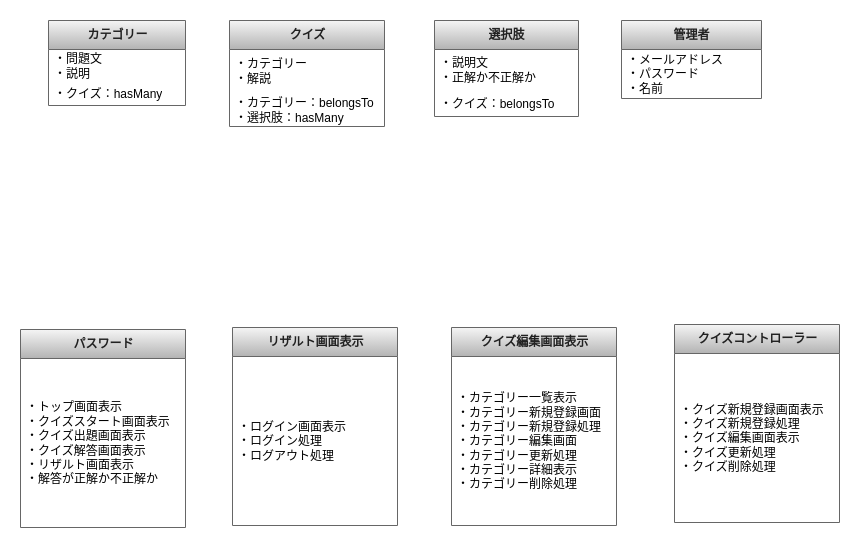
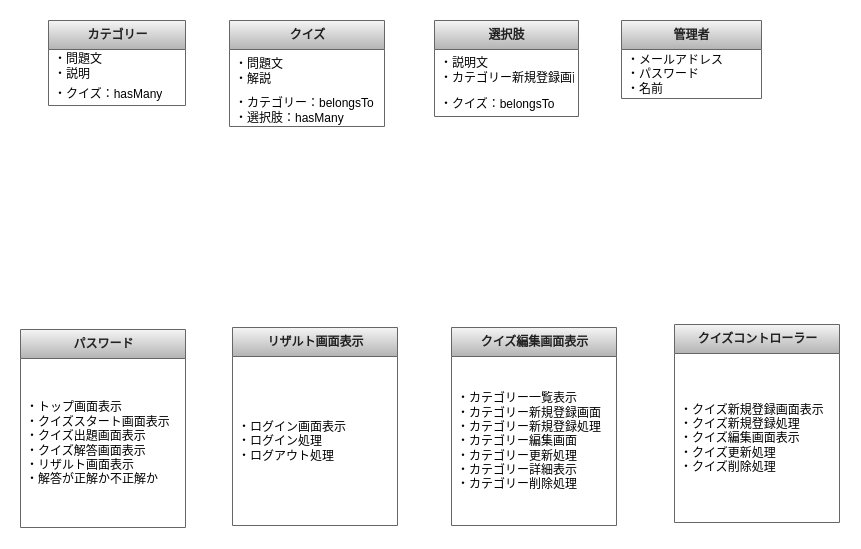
node "・説明文 ・正解か不正解か": label "・説明文 ・正解か不正解か" -> "・説明文 ・カテゴリー新規登録画面"
node "・カテゴリー ・解説": label "・カテゴリー ・解説" -> "・問題文 ・解説"
